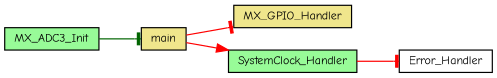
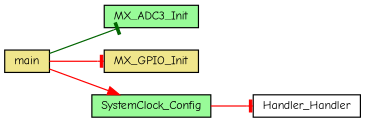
node "MX_GPIO_Handler": label "MX_GPIO_Handler" -> "MX_GPIO_Init"
edge "MX_ADC3_Init" -> "main": reversed
node "SystemClock_Handler": label "SystemClock_Handler" -> "SystemClock_Config"
node "Error_Handler": label "Error_Handler" -> "Handler_Handler"
